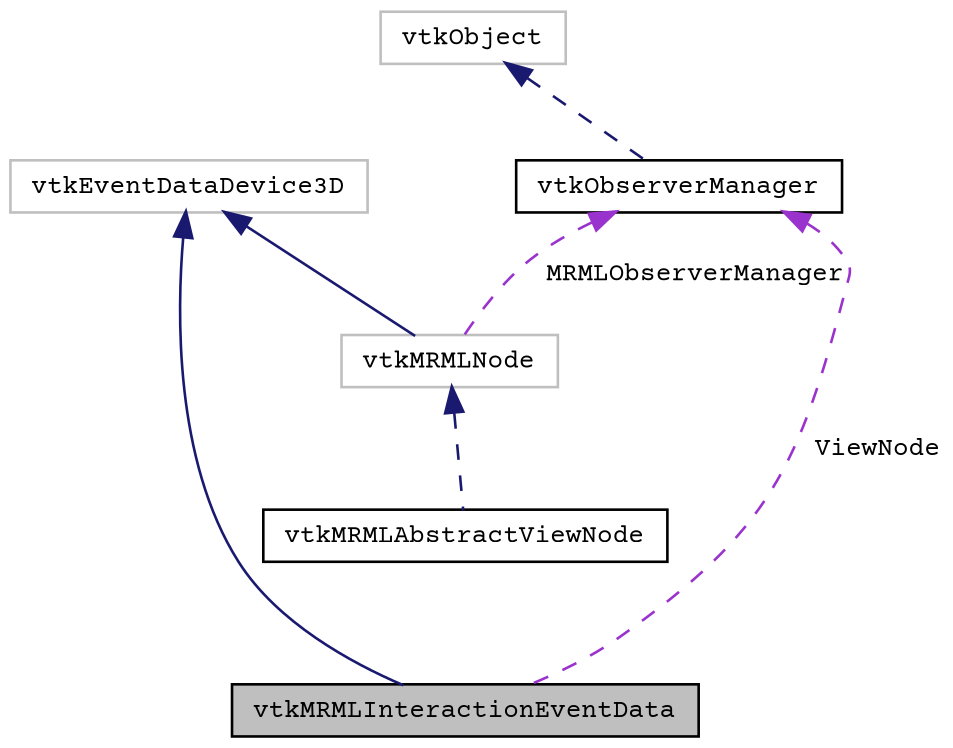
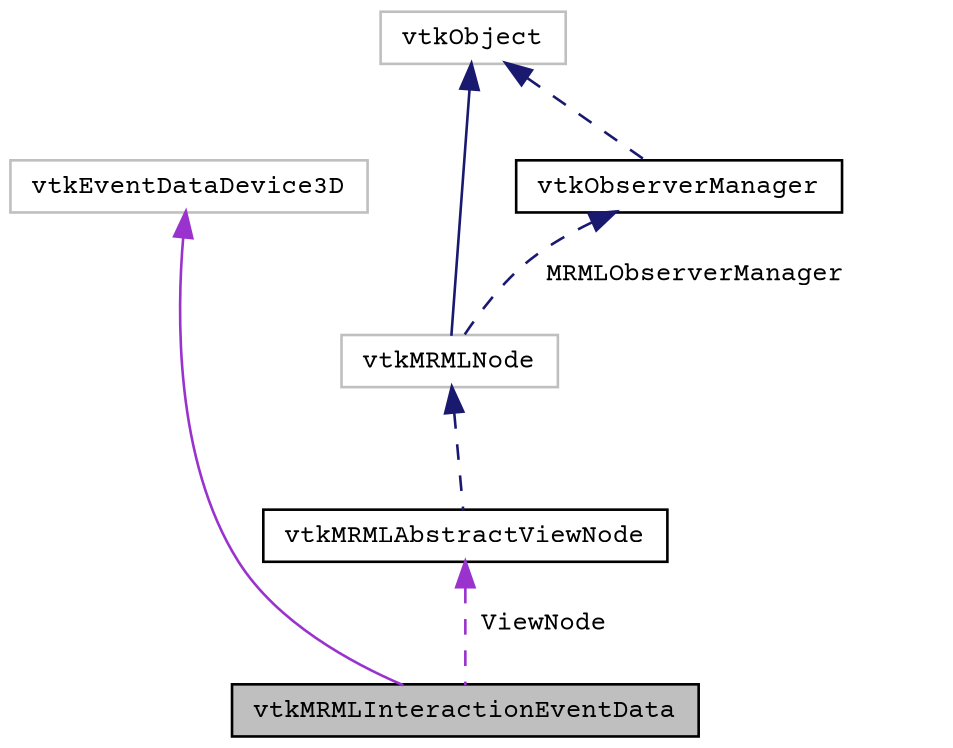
edge "vtkMRMLNode" -> "vtkObserverManager": color darkorchid3 -> midnightblue
edge "vtkMRMLNode" -> "vtkEventDataDevice3D": now "vtkMRMLNode" -> "vtkObject"
edge "vtkMRMLInteractionEventData" -> "vtkObserverManager": now "vtkMRMLInteractionEventData" -> "vtkMRMLAbstractViewNode"
edge "vtkMRMLInteractionEventData" -> "vtkEventDataDevice3D": color midnightblue -> darkorchid3
